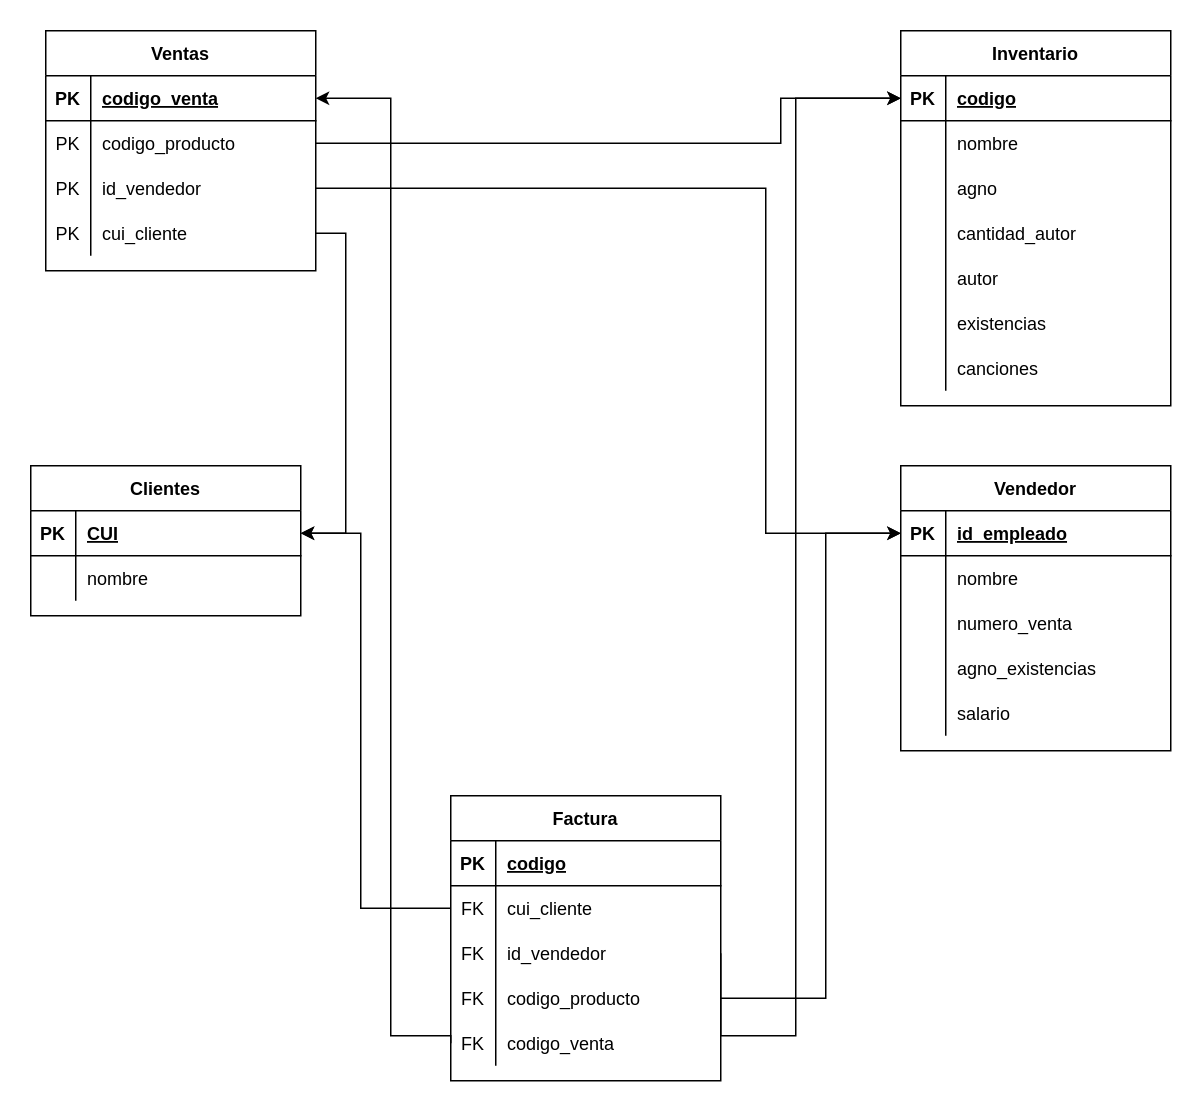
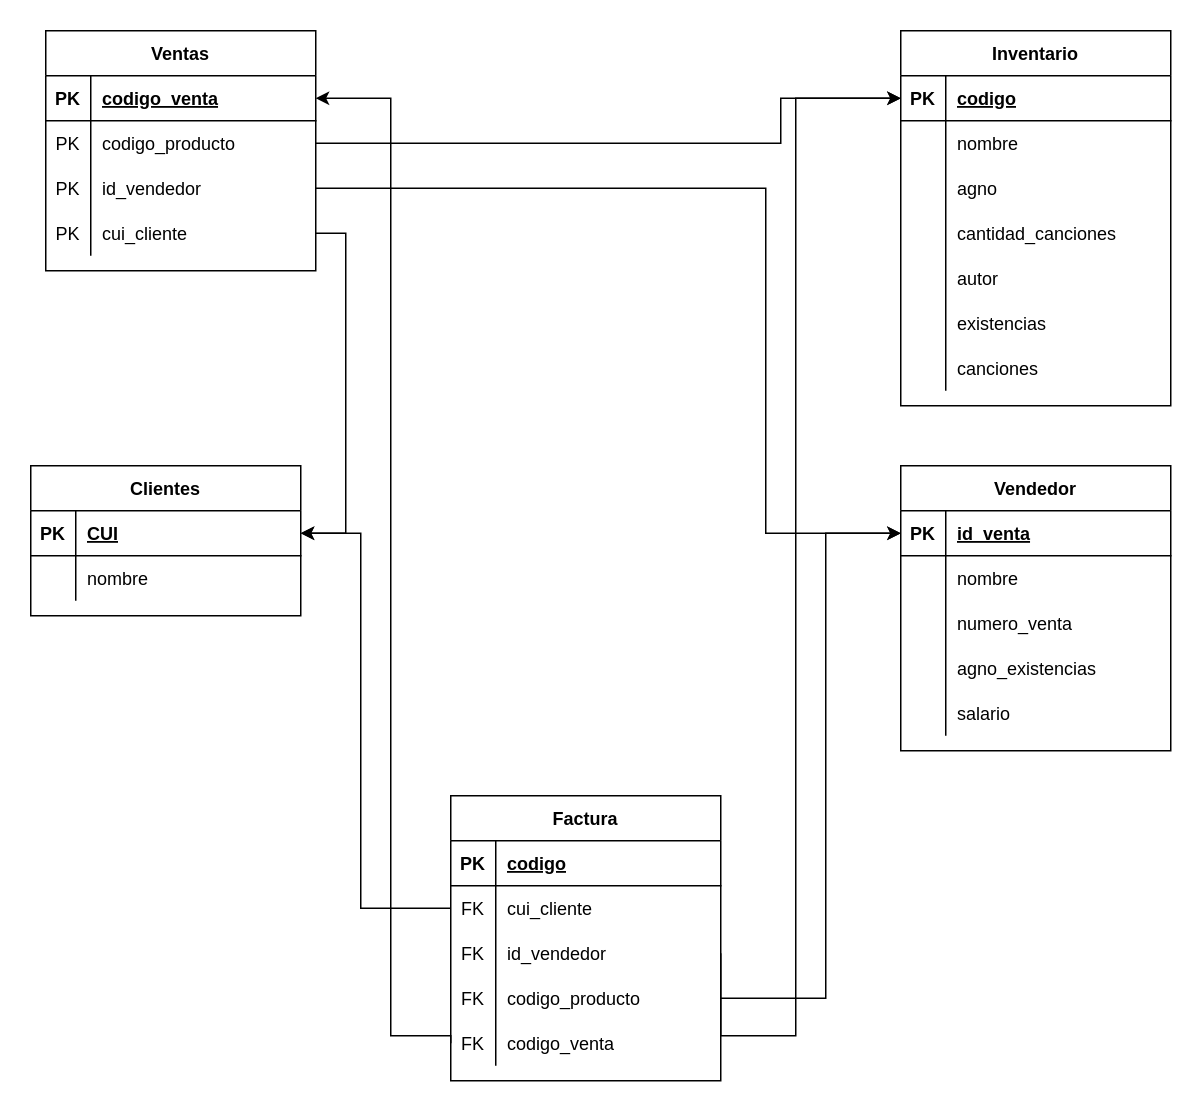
node "cantidad_autor": label "cantidad_autor" -> "cantidad_canciones"
node "id_empleado": label "id_empleado" -> "id_venta"
